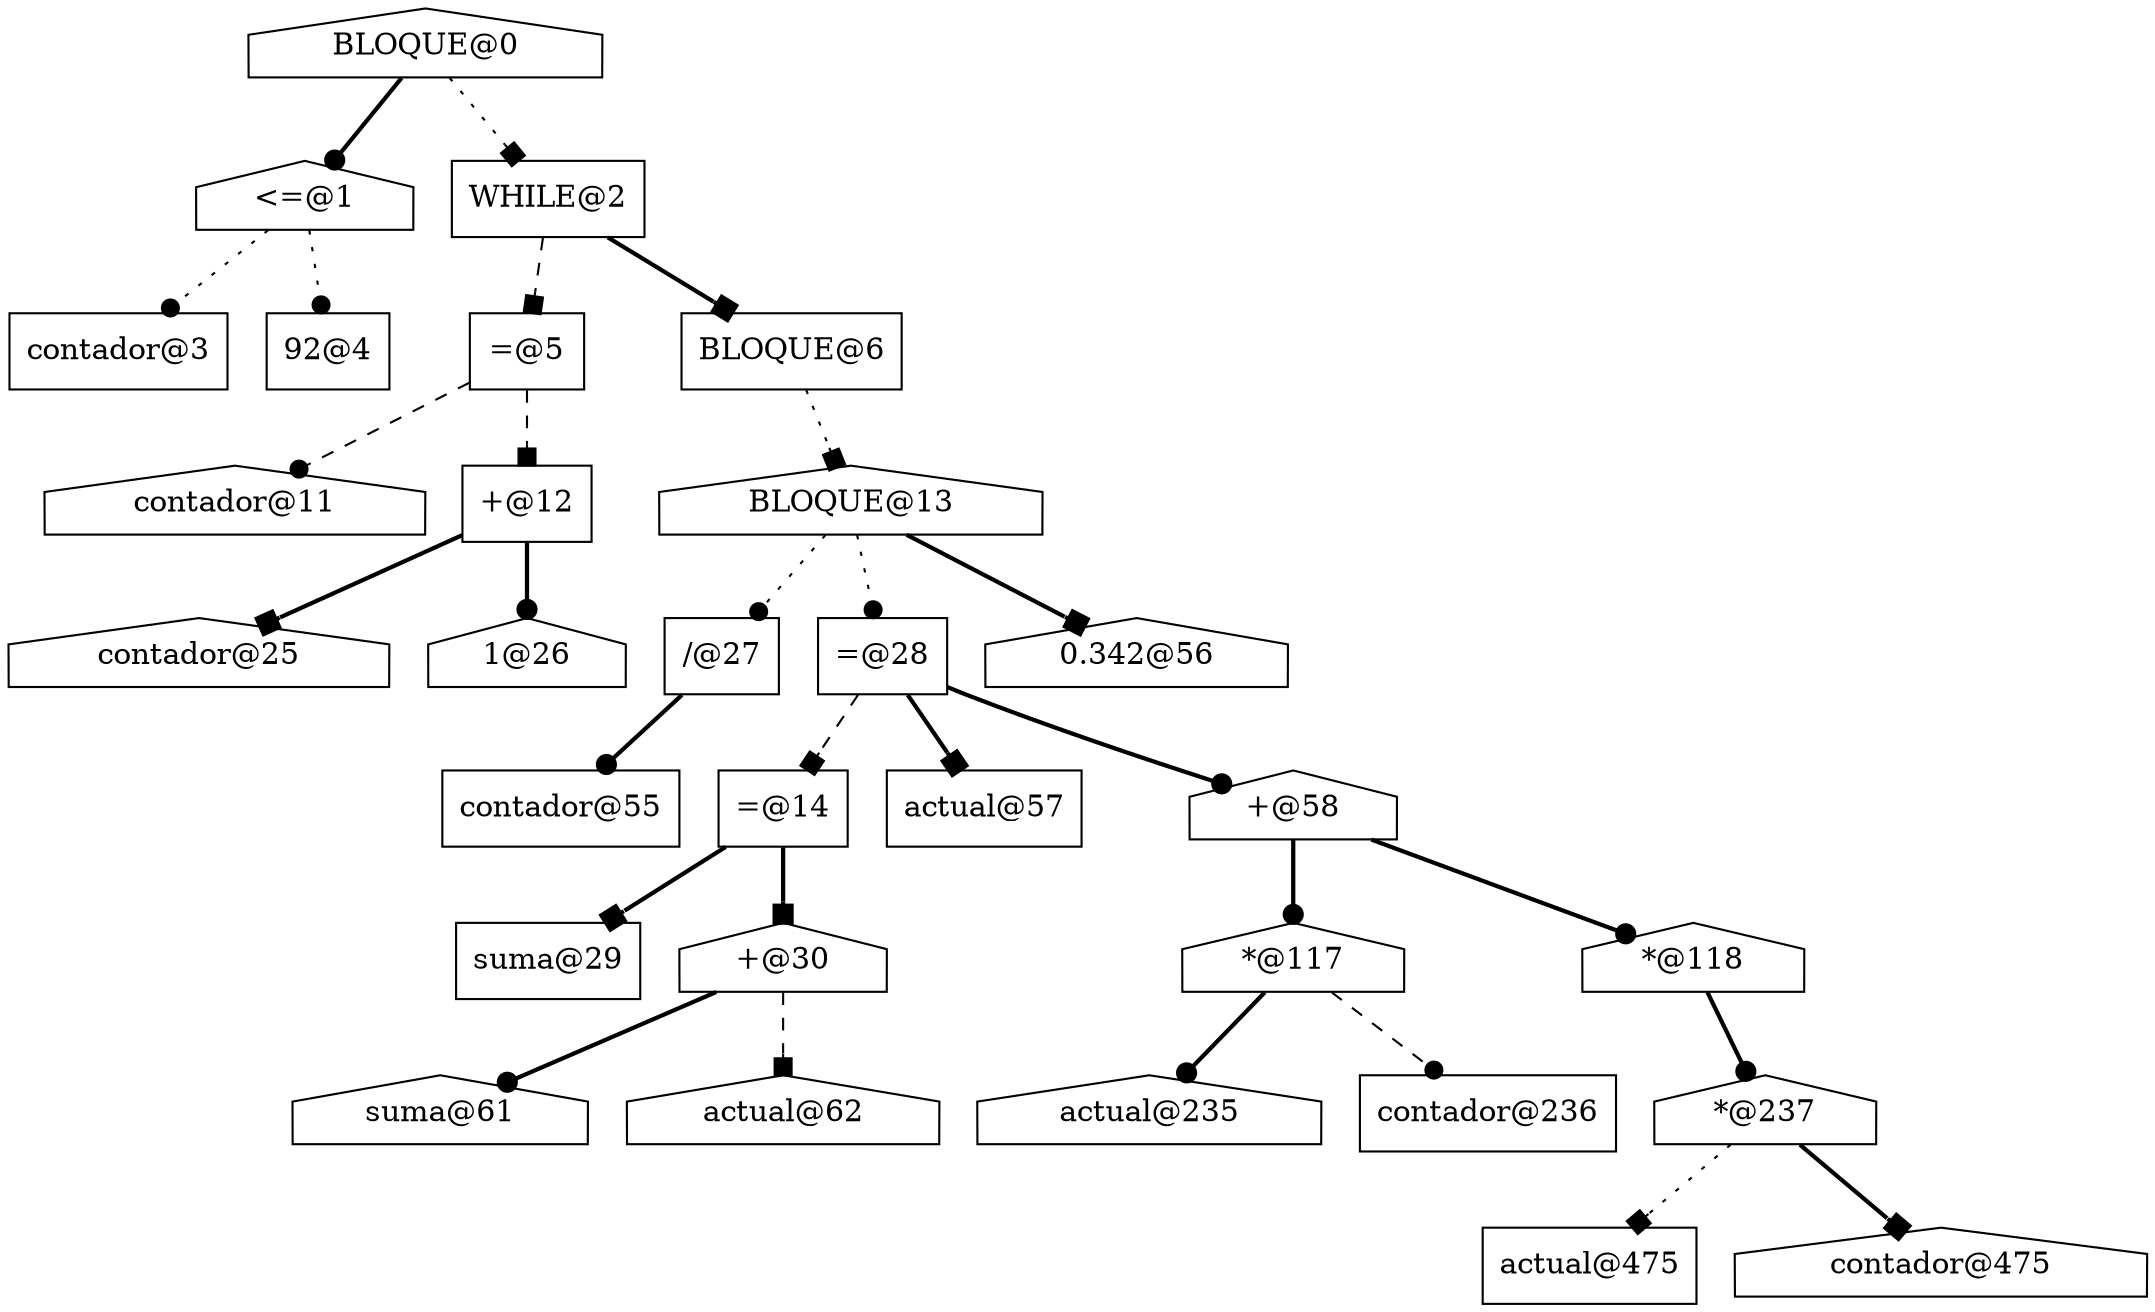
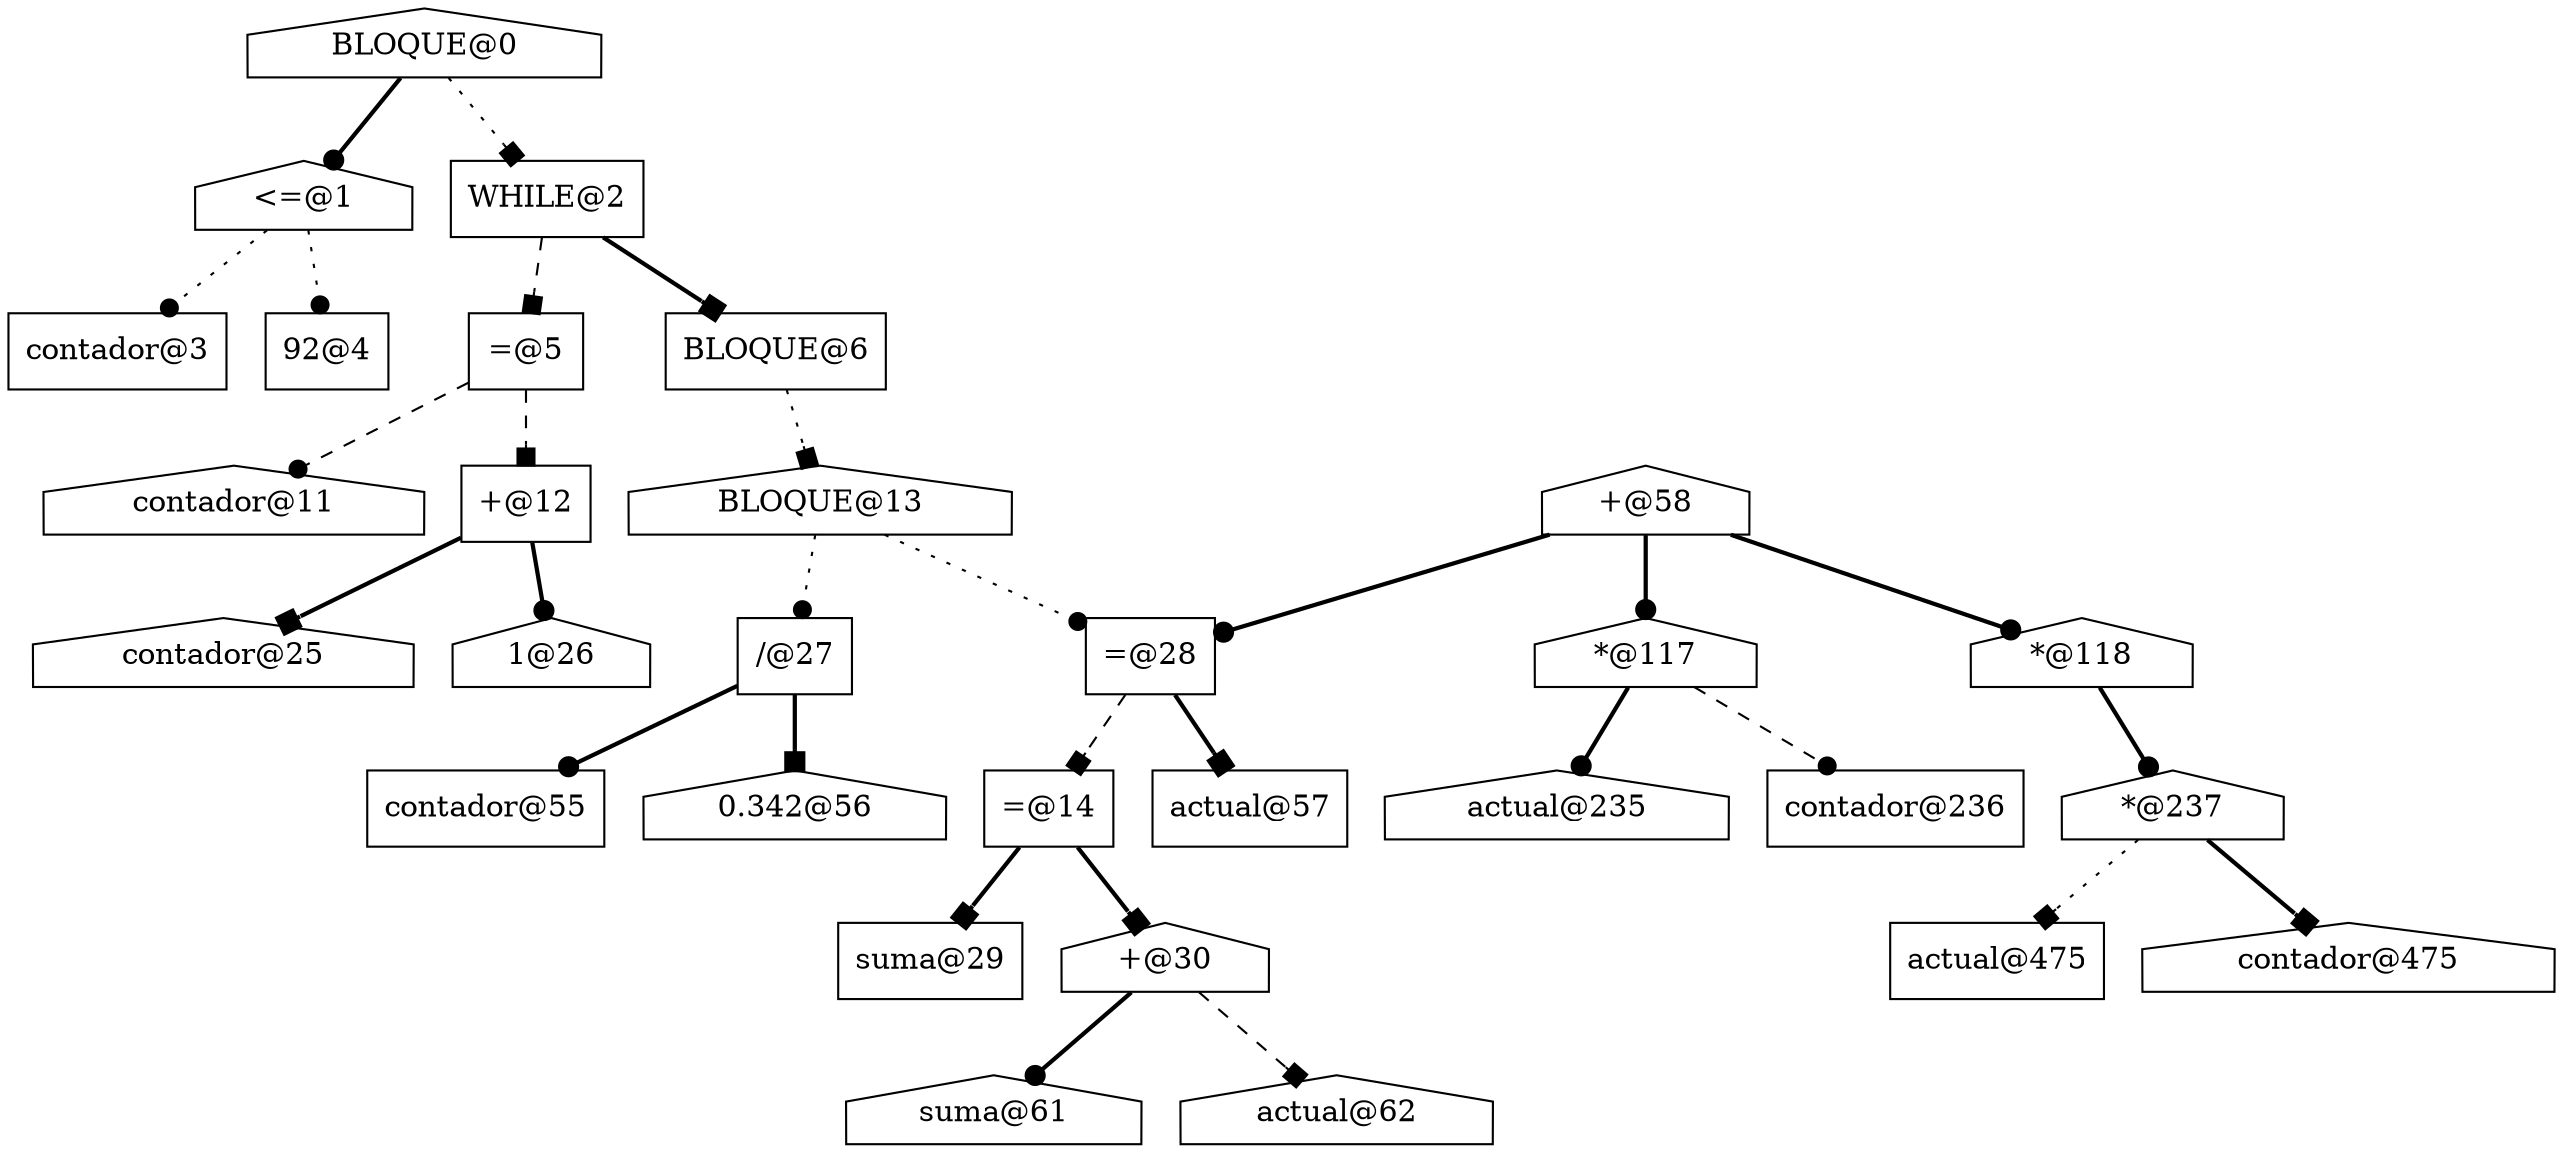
edge "BLOQUE@13" -> "0.342@56": now "/@27" -> "0.342@56"
edge "=@28" -> "+@58": reversed
